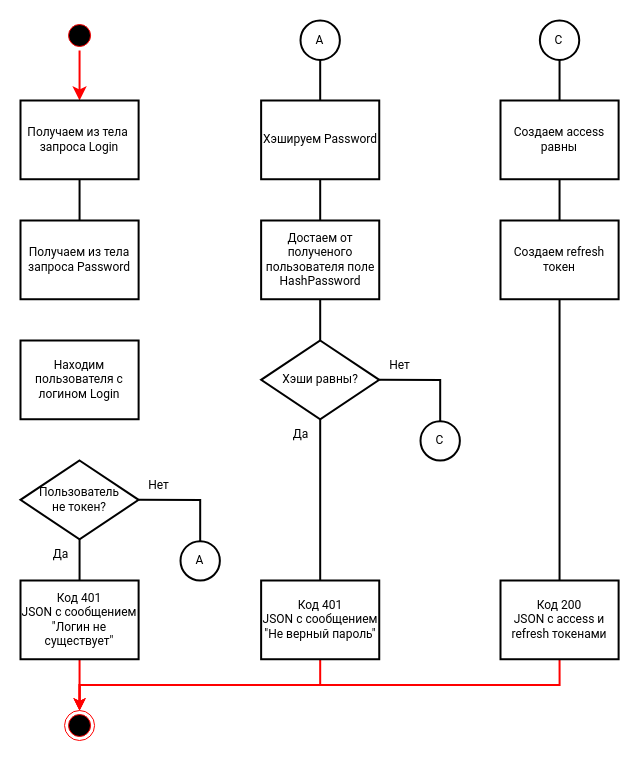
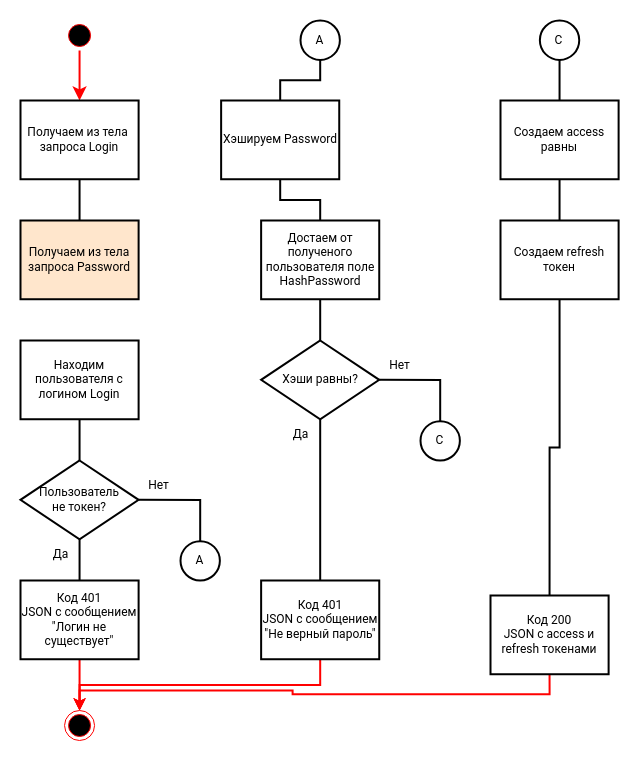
node "Хэшируем Password": moved (320, 140) -> (280, 140)
node "Получаем из тела запроса Password": fillcolor #ffffff -> #ffe6cc
edge "Находим пользователя с логином Login" -- "Пользователь не токен?": added
node "Код 200 JSON c access и refresh токенами": moved (560, 620) -> (550, 635)
